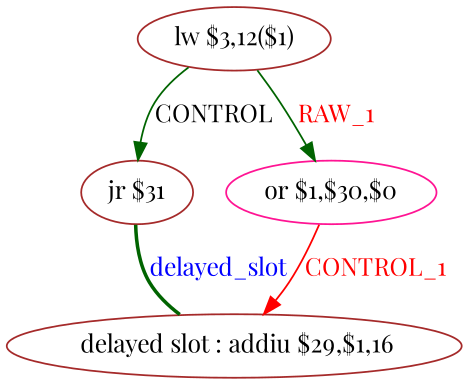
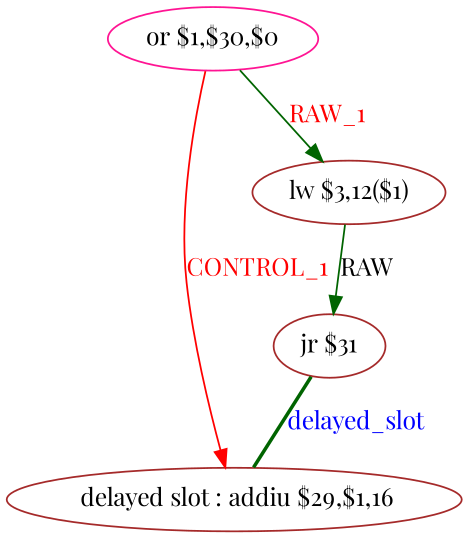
edge "lw $3,12($1)" -> "or $1,$30,$0": reversed
edge "lw $3,12($1)" -> "jr $31": label "CONTROL" -> "RAW"
